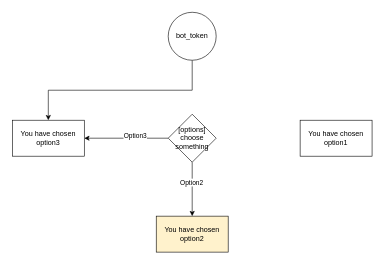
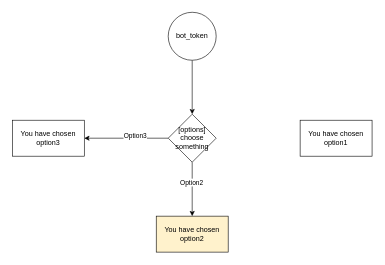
edge "bot_token" -> "You have chosen option3": now "bot_token" -> "[options] choose something"
